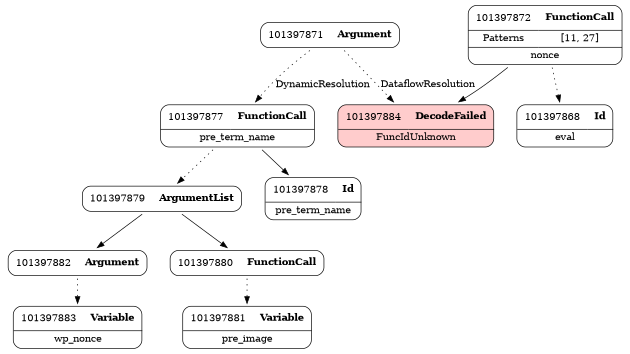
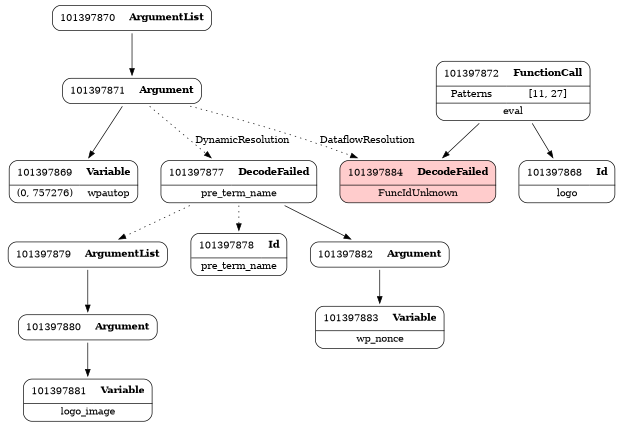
node "101397870": added
node "101397872": text "nonce" -> "eval"
edge "101397872" -> "101397868": style dotted -> solid
node "101397877": text "FunctionCall" -> "DecodeFailed"
node "101397868": text "eval" -> "logo"
edge "101397877" -> "101397878": style solid -> dotted
node "101397869": added
edge "101397879" -> "101397882": now "101397877" -> "101397882"
node "101397880": text "FunctionCall" -> "Argument"
edge "101397882" -> "101397883": style dotted -> solid
edge "101397880" -> "101397881": style dotted -> solid
node "101397881": text "pre_image" -> "logo_image"
